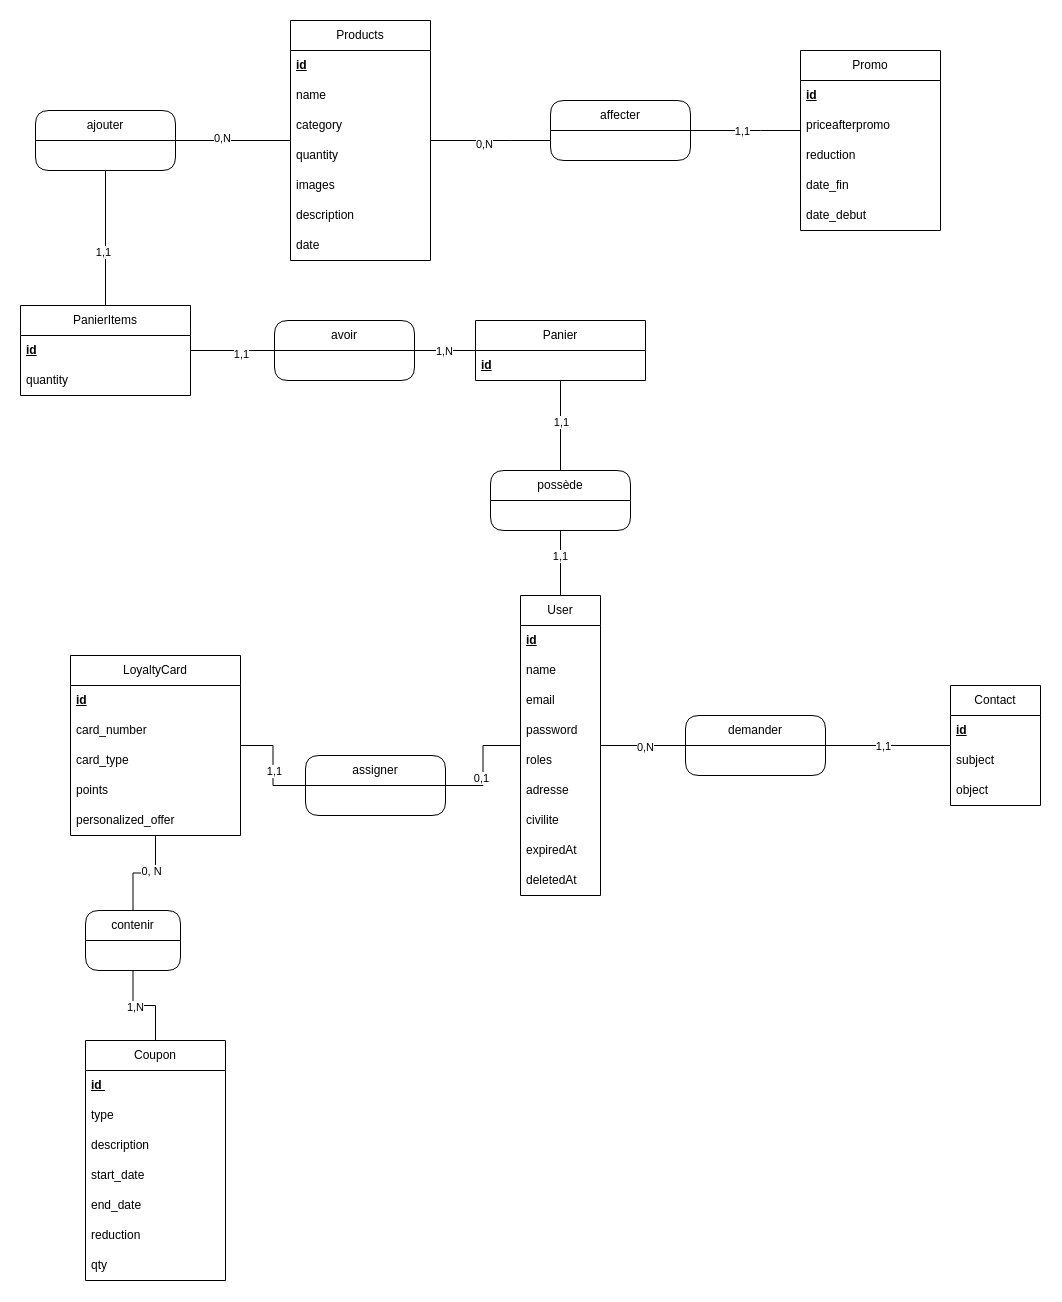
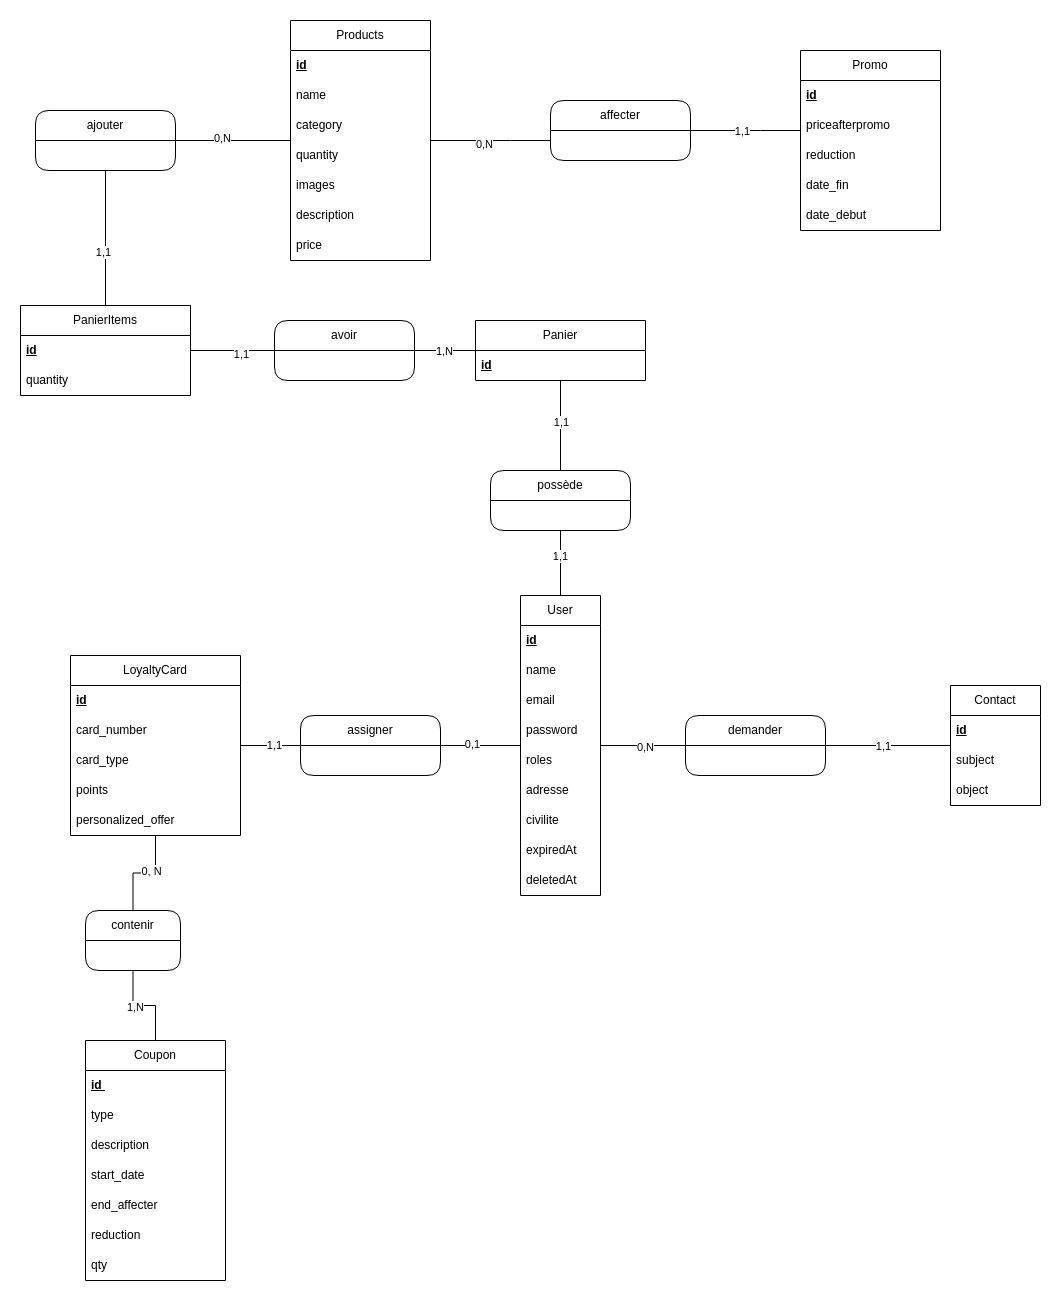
node "date": label "date" -> "price"
node "assigner": moved (376, 786) -> (371, 746)
node "end_date": label "end_date" -> "end_affecter"
